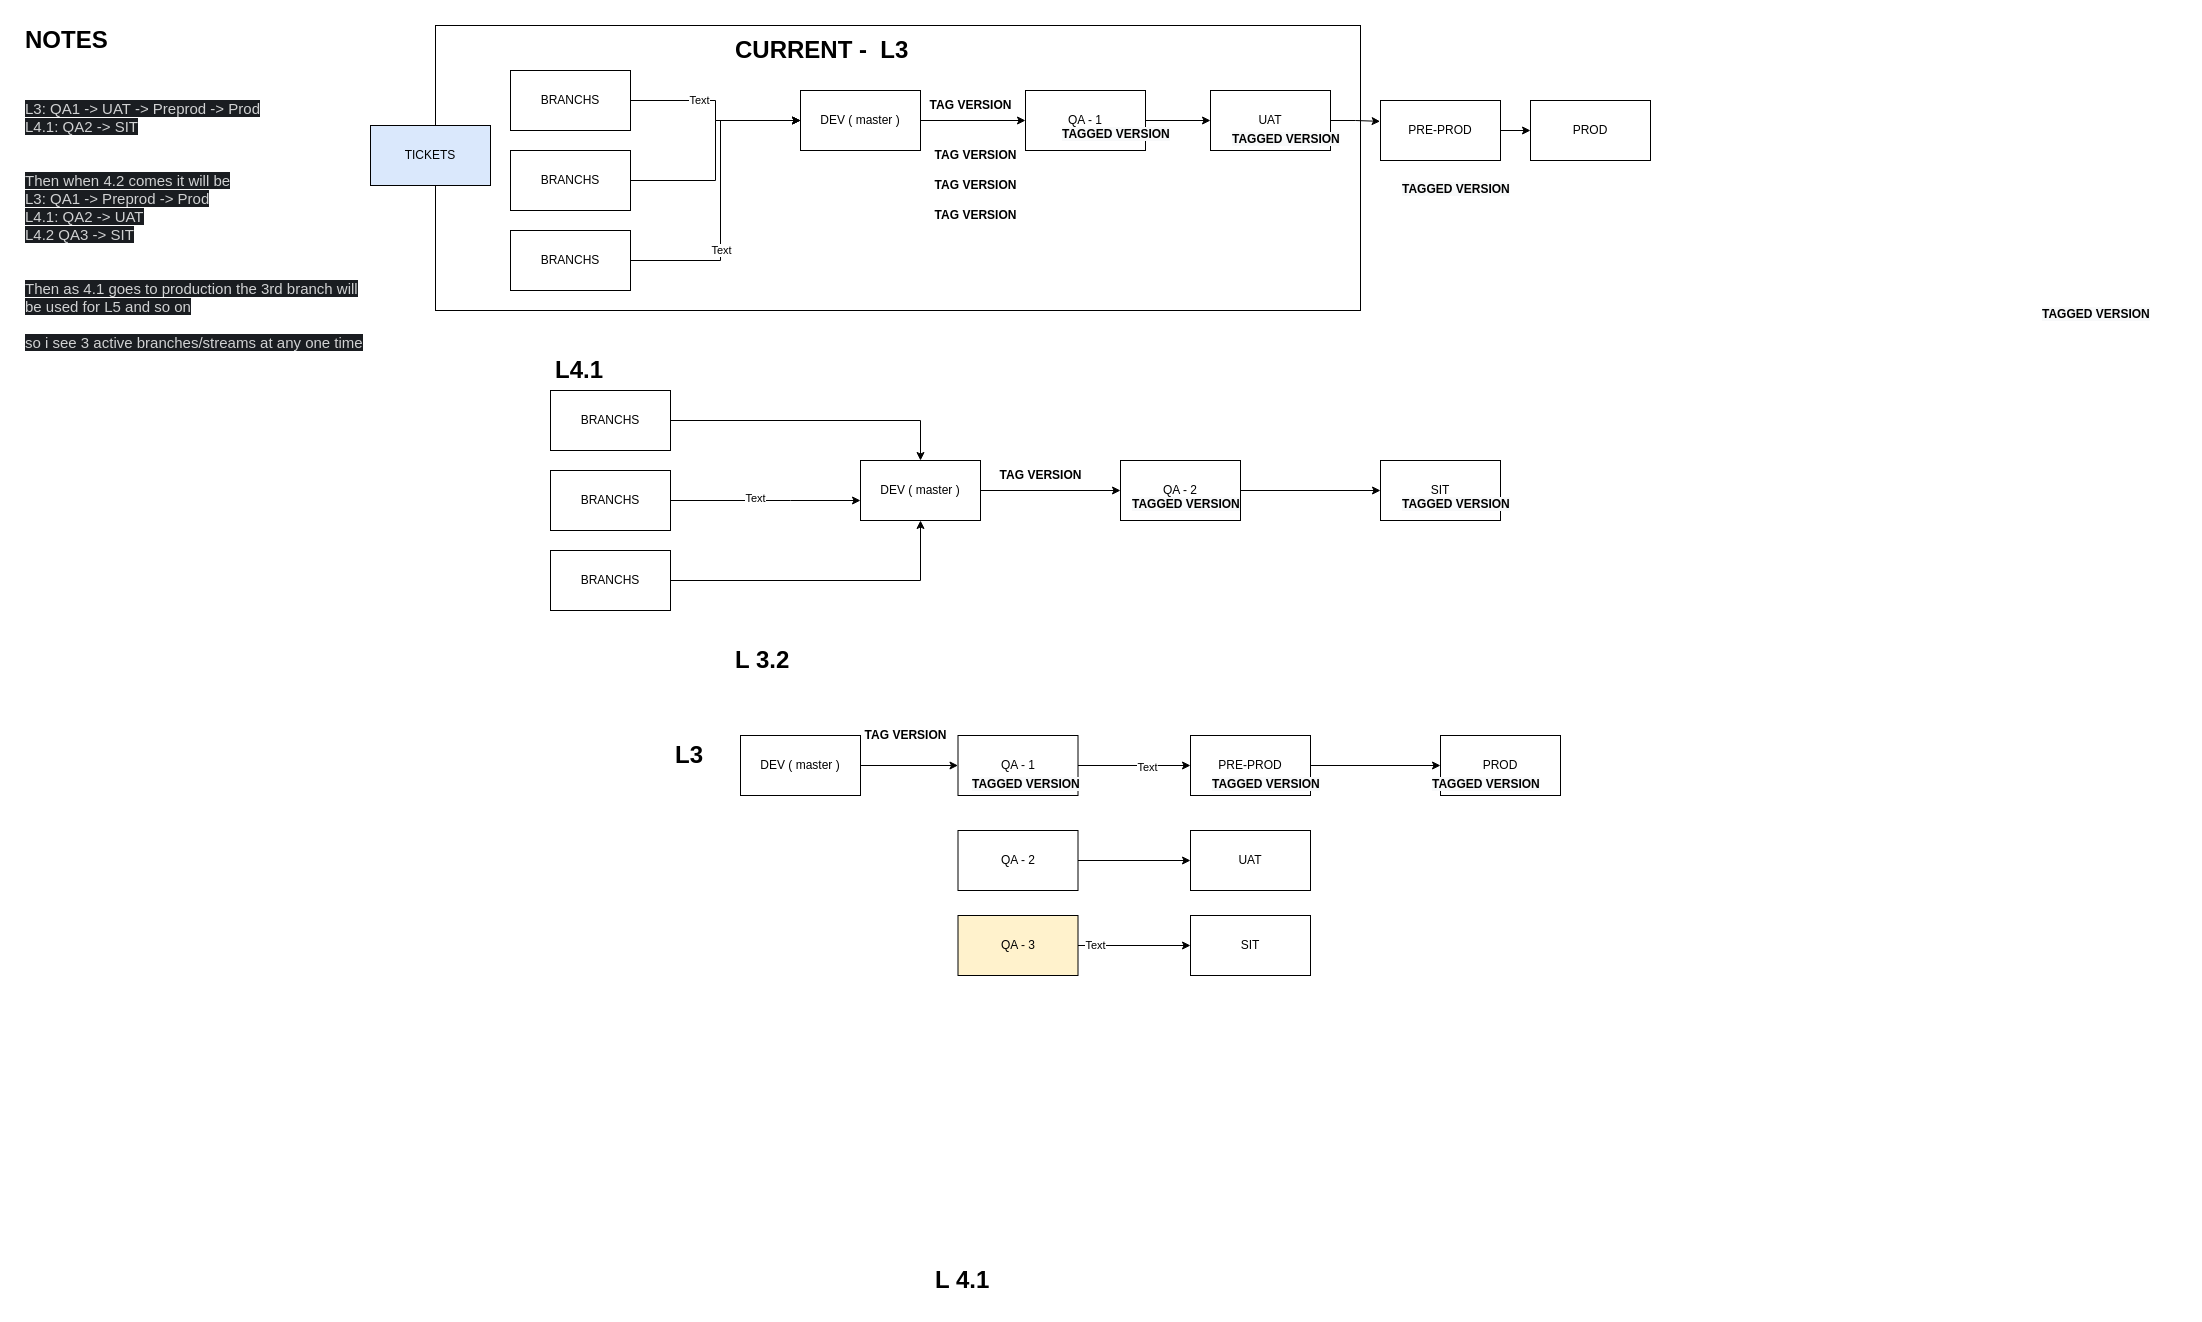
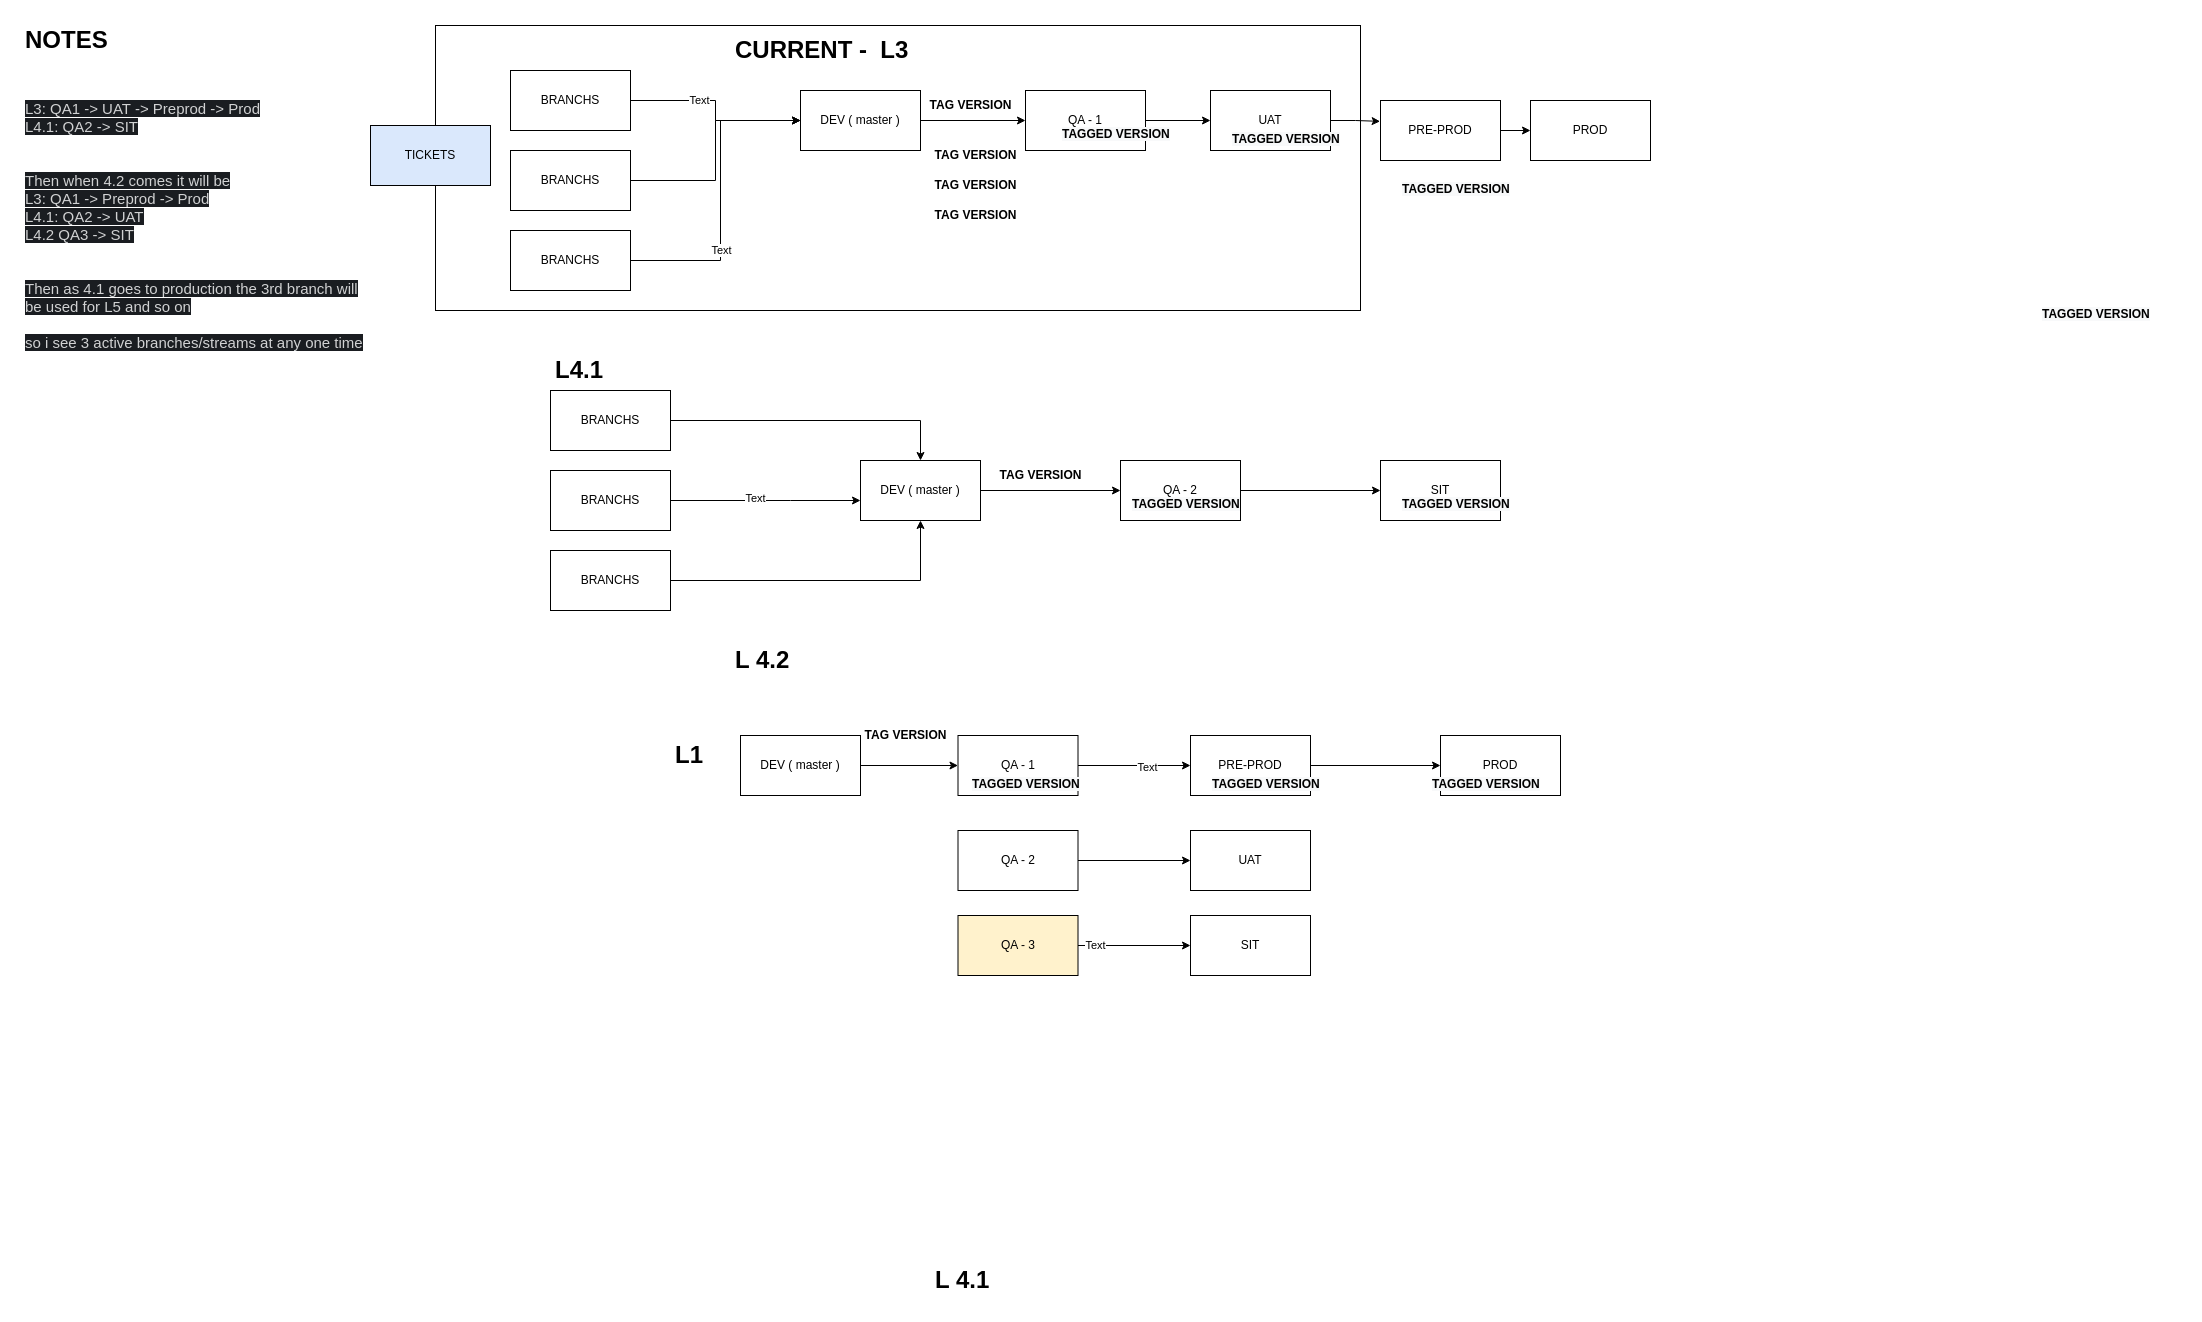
node "L 3.2": label "L 3.2" -> "L 4.2"
node "L3": label "L3" -> "L1"
